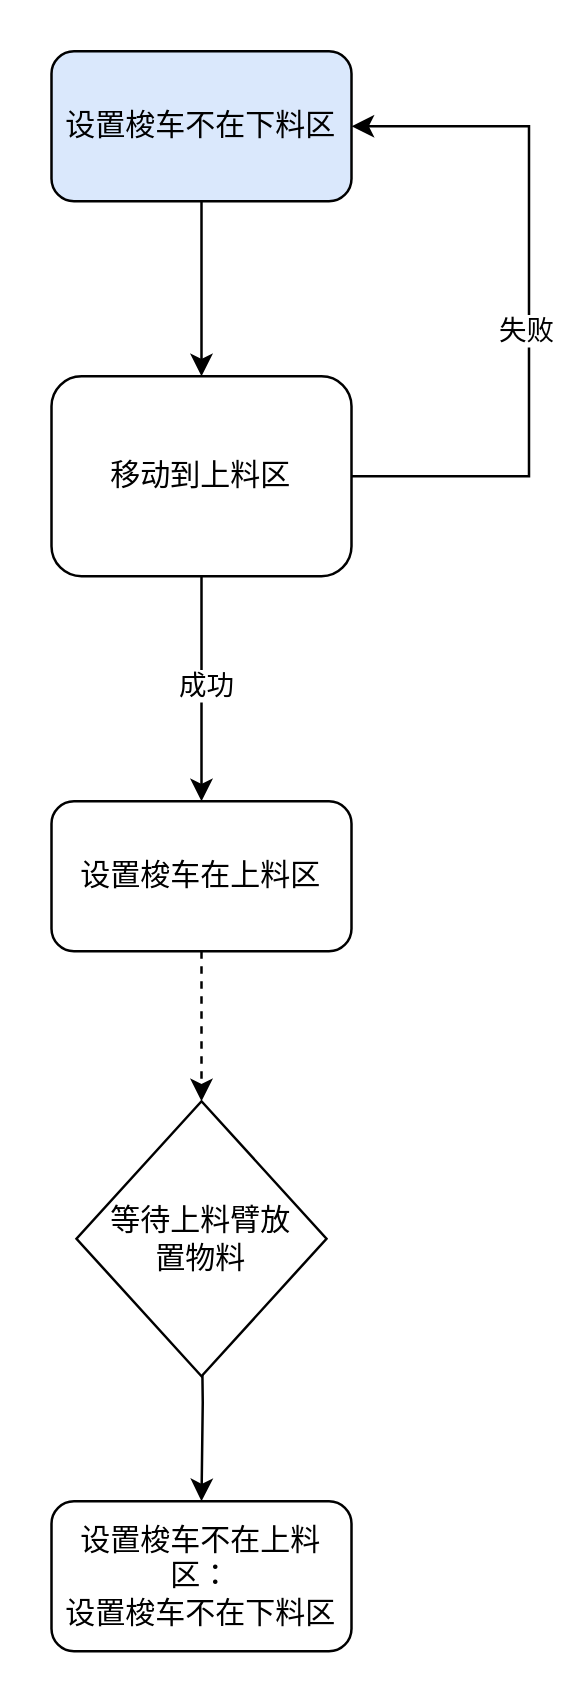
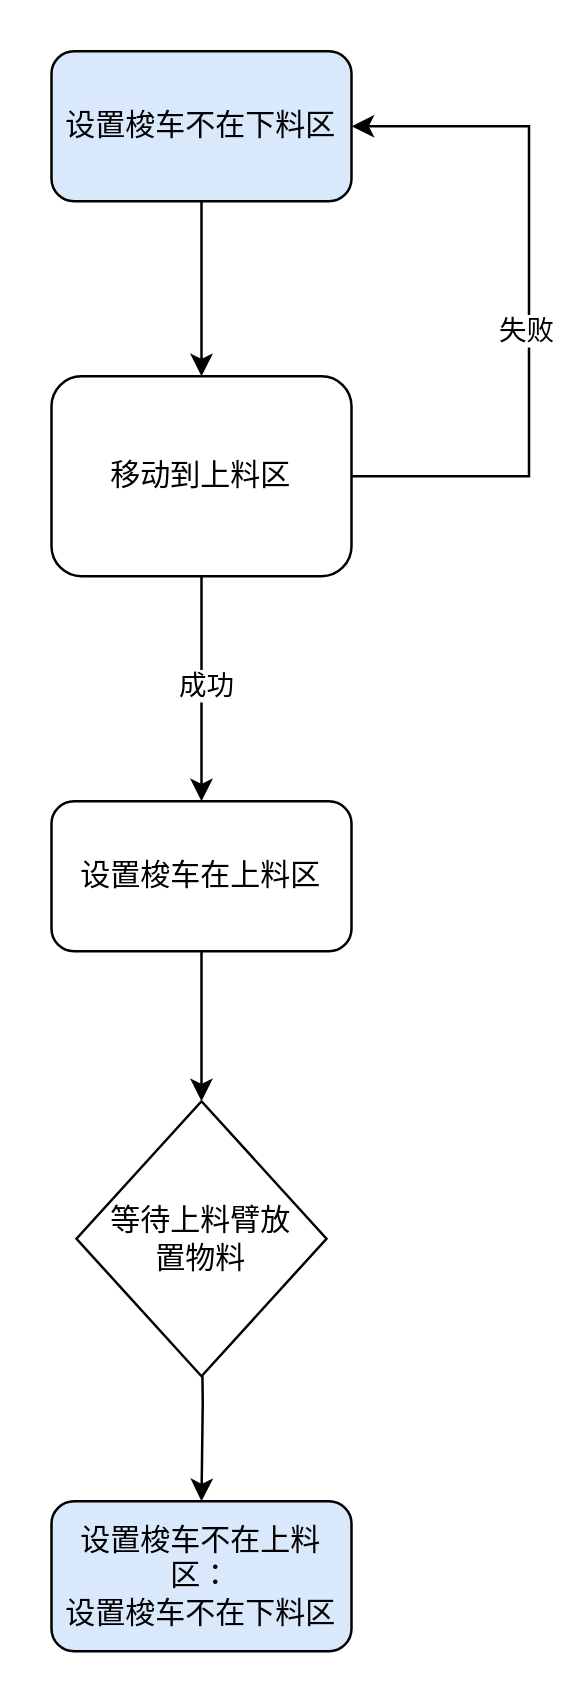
edge "设置梭车在上料区" -> "等待上料臂放 置物料": style dashed -> solid
node "设置梭车不在上料区： 设置梭车不在下料区": fillcolor #ffffff -> #dae8fc
